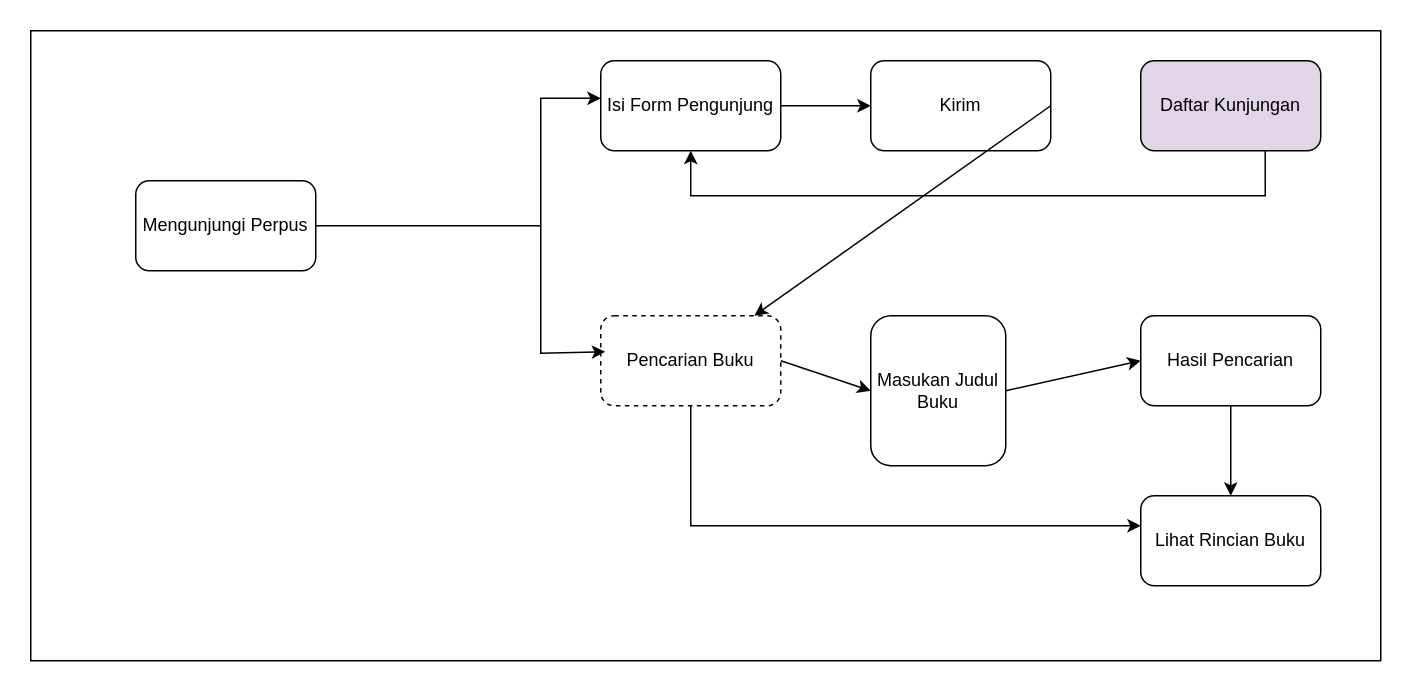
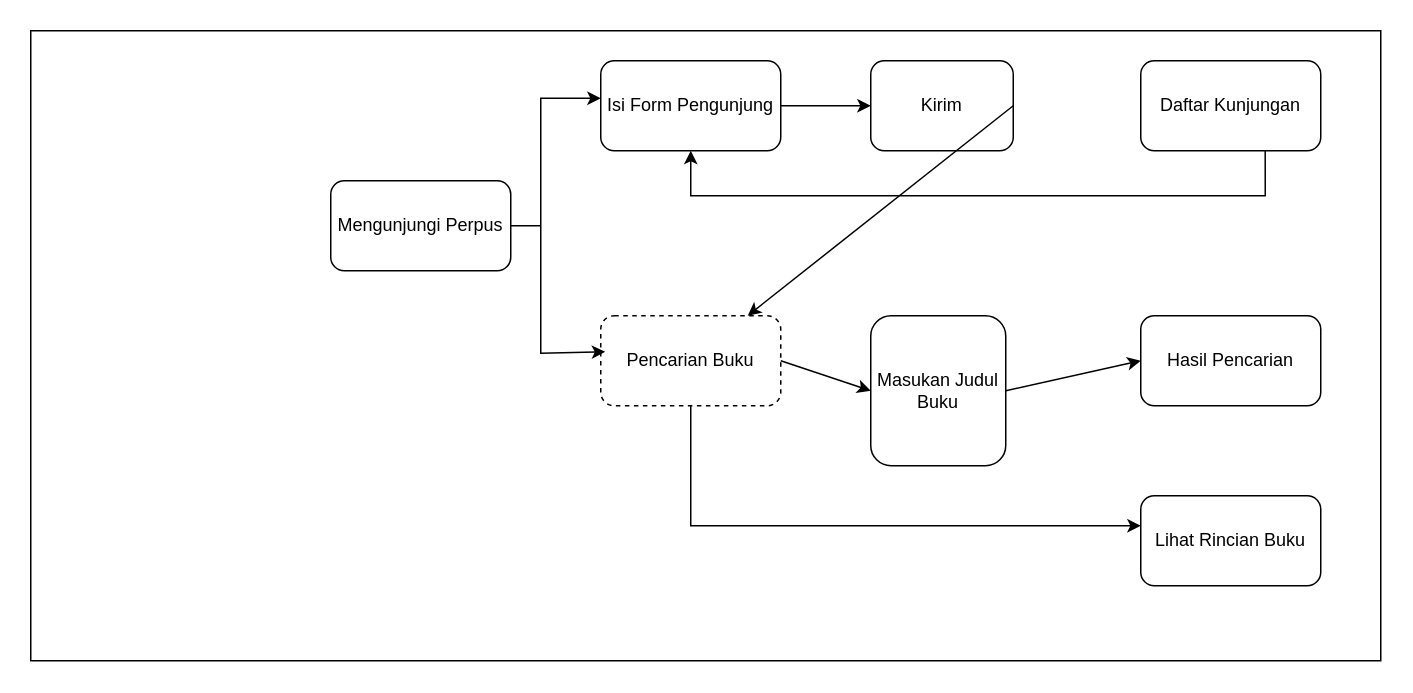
node "Kirim": size 180x90 -> 143x90
node "Daftar Kunjungan": fillcolor #e1d5e7 -> #ffffff
node "Mengunjungi Perpus": moved (226, 226) -> (421, 226)
edge "Hasil Pencarian" -> "Lihat Rincian Buku": removed
